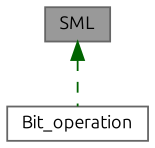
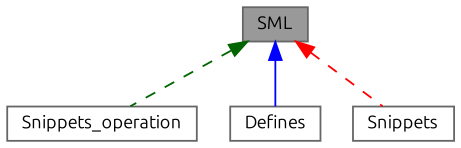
node "Bit_operation": label "Bit_operation" -> "Snippets_operation"
node "Defines": added
node "Snippets": added
